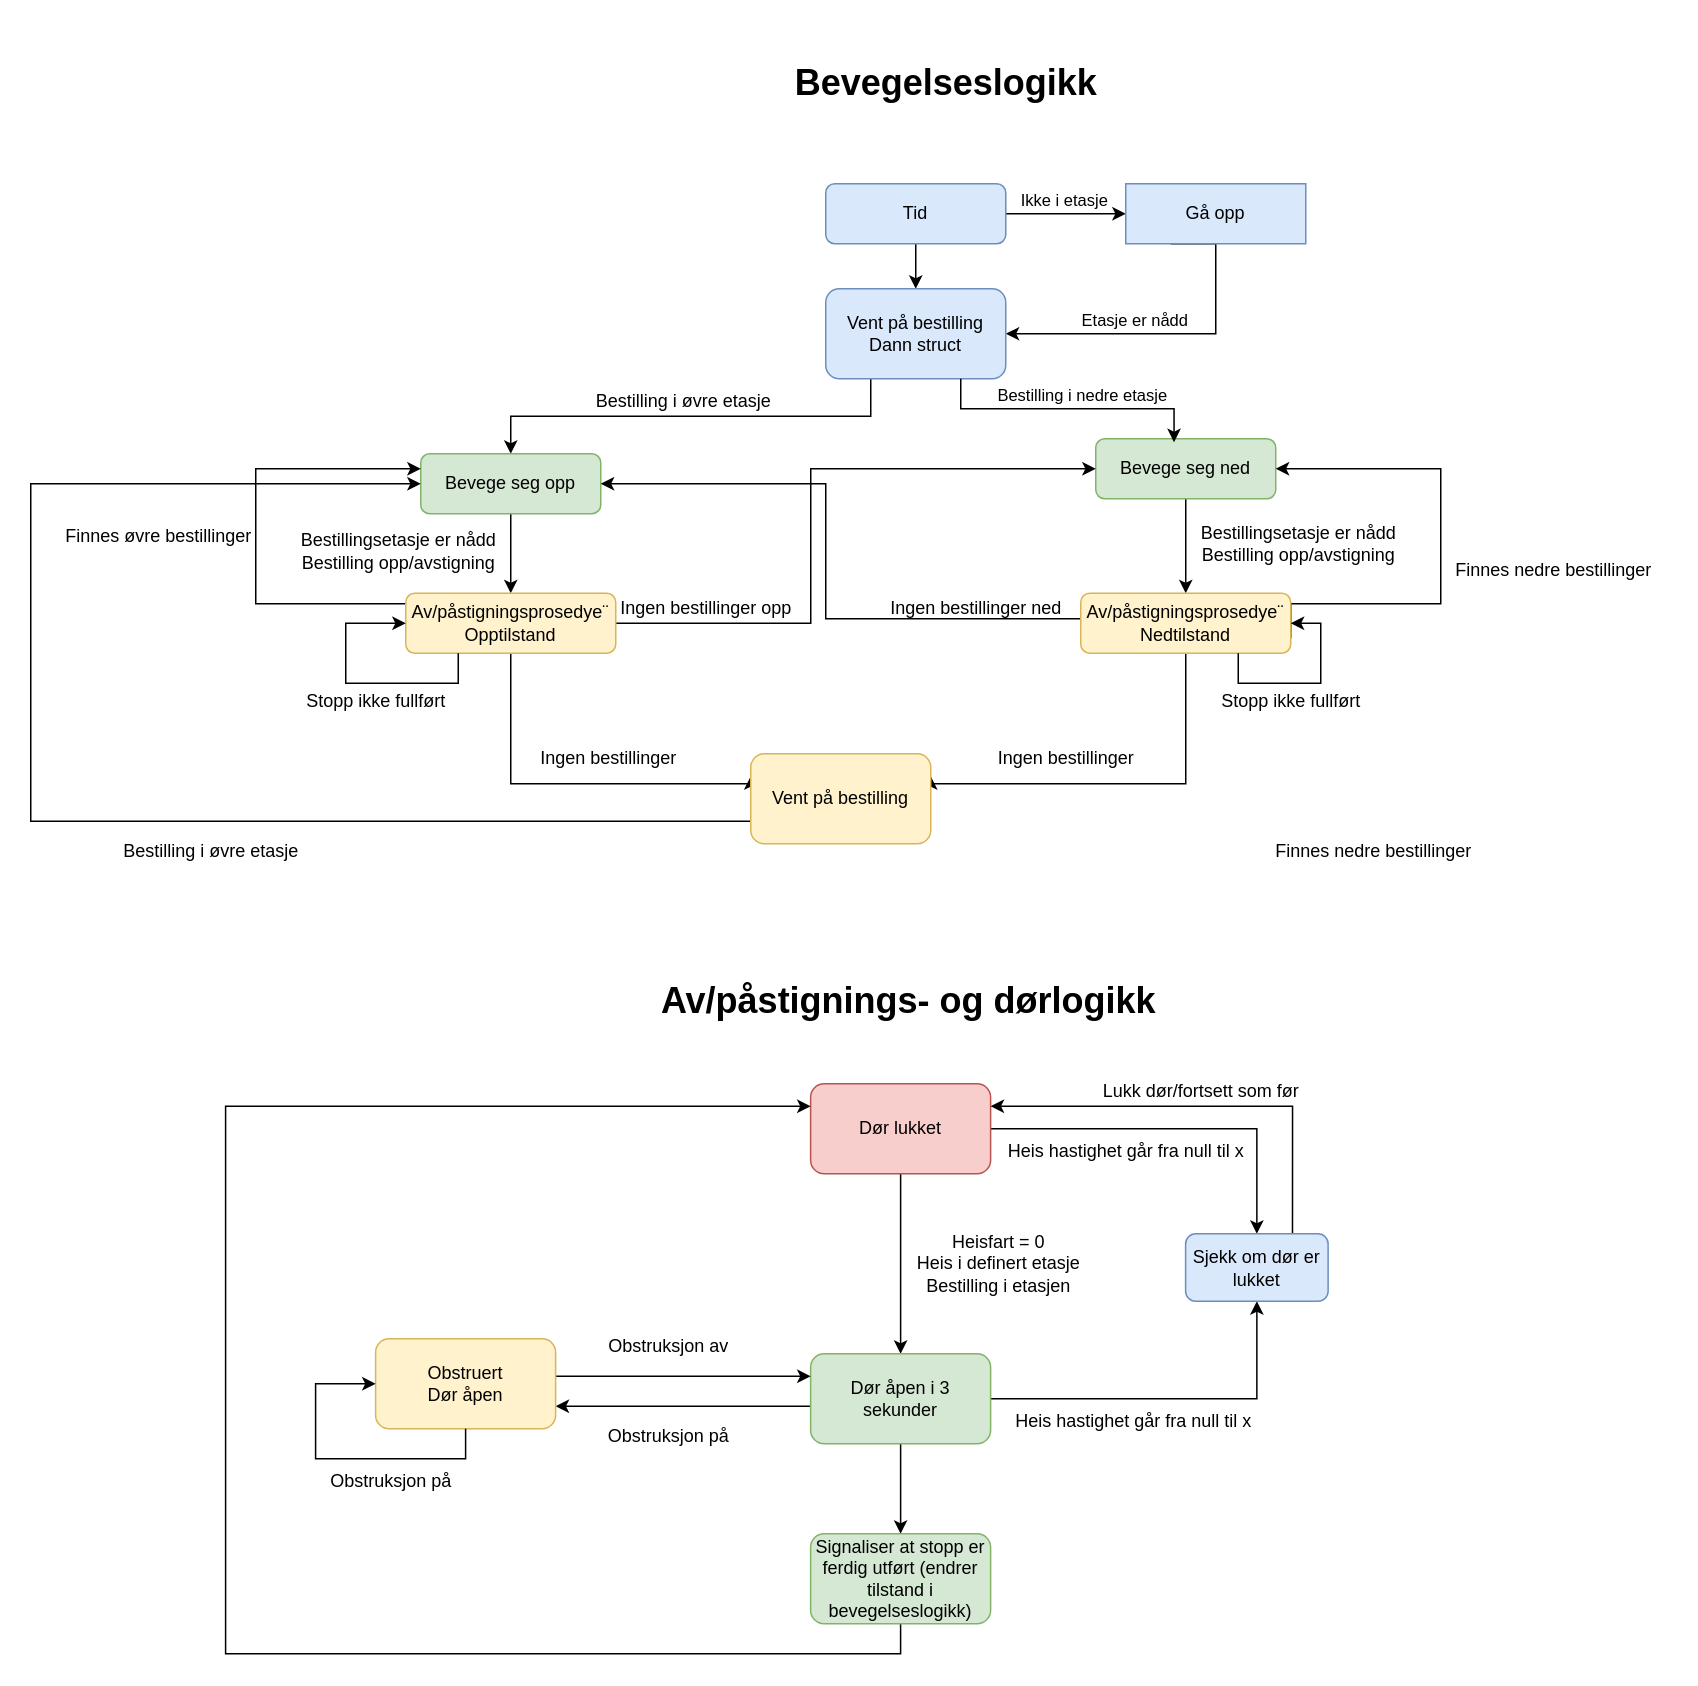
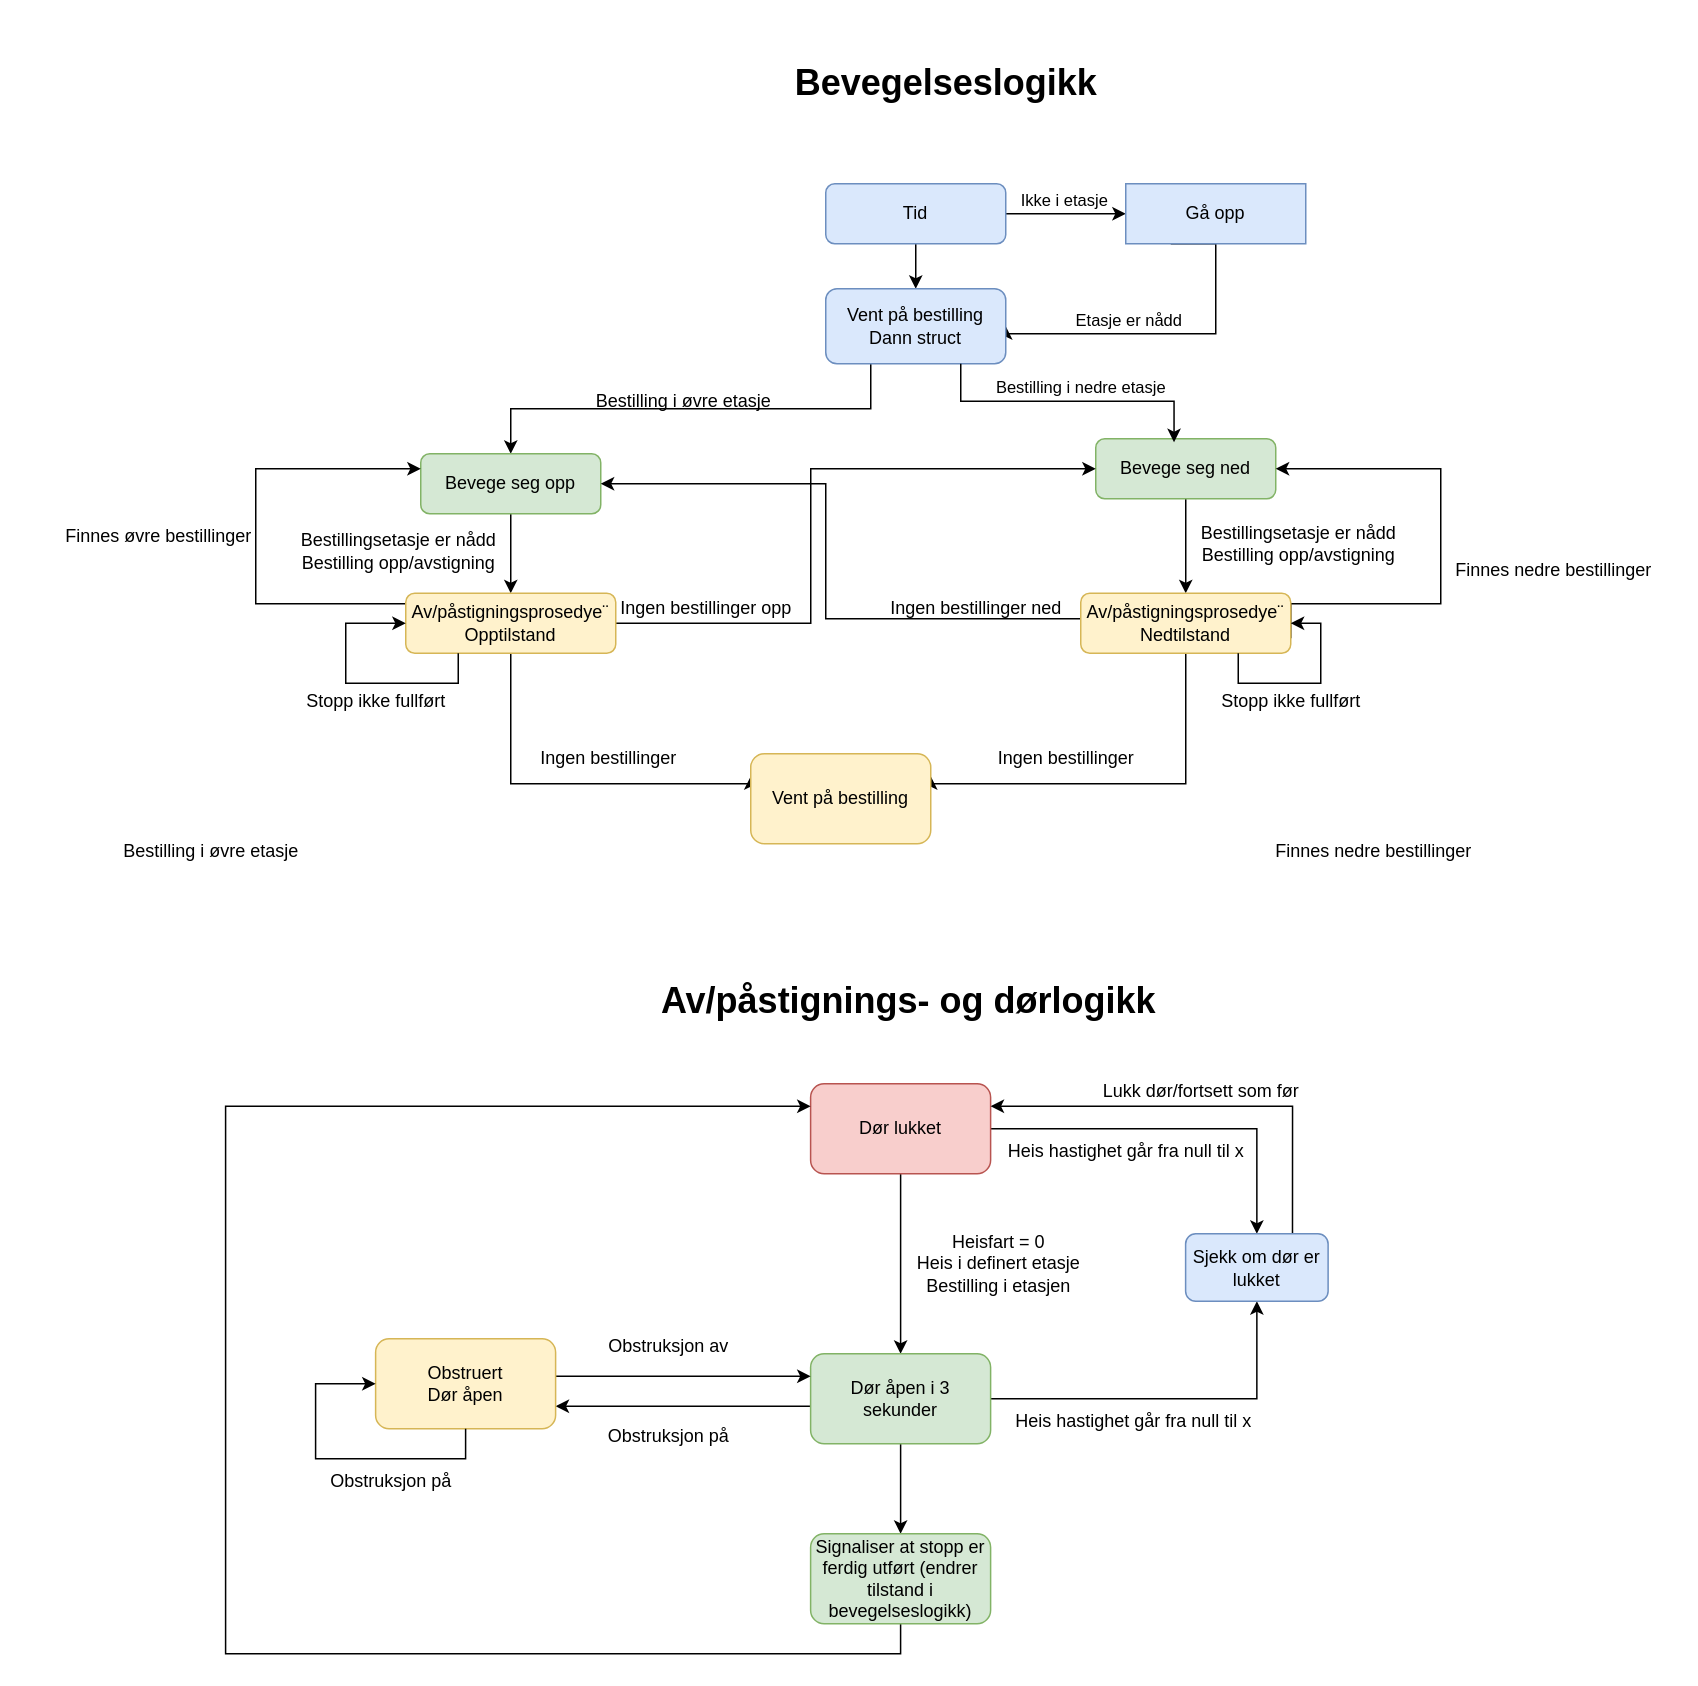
node "Vent på bestilling Dann struct": size 180x90 -> 180x75
edge "Vent på bestilling" -> "Bevege seg opp": removed
